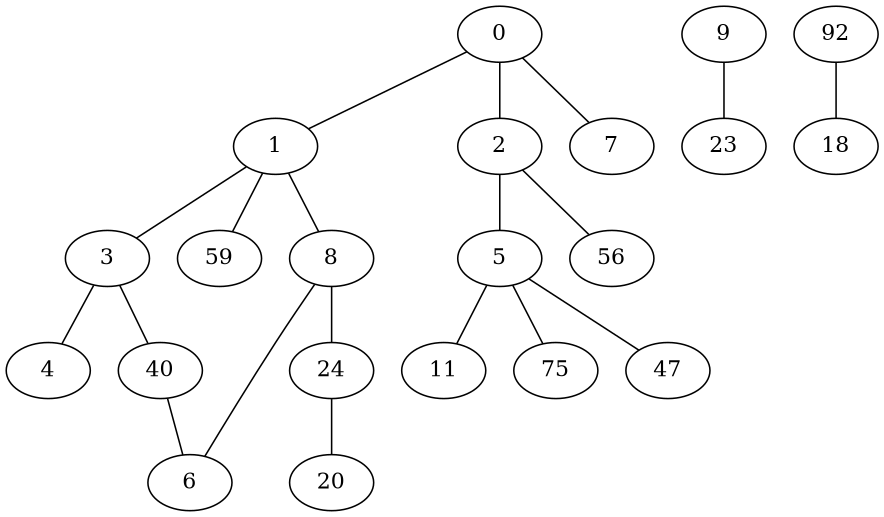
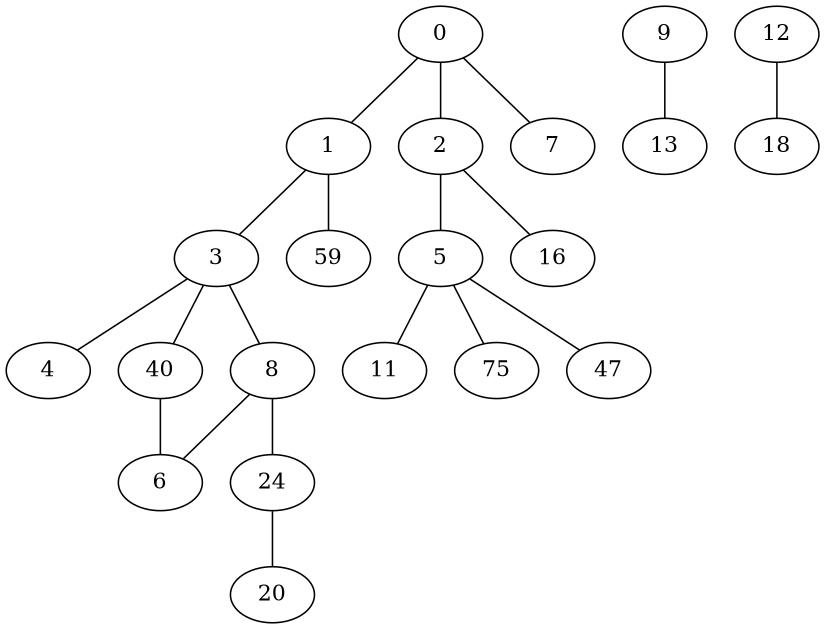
node "92": label "92" -> "12"
node "23": label "23" -> "13"
edge "1" -- "8": now "3" -- "8"
node "56": label "56" -> "16"
